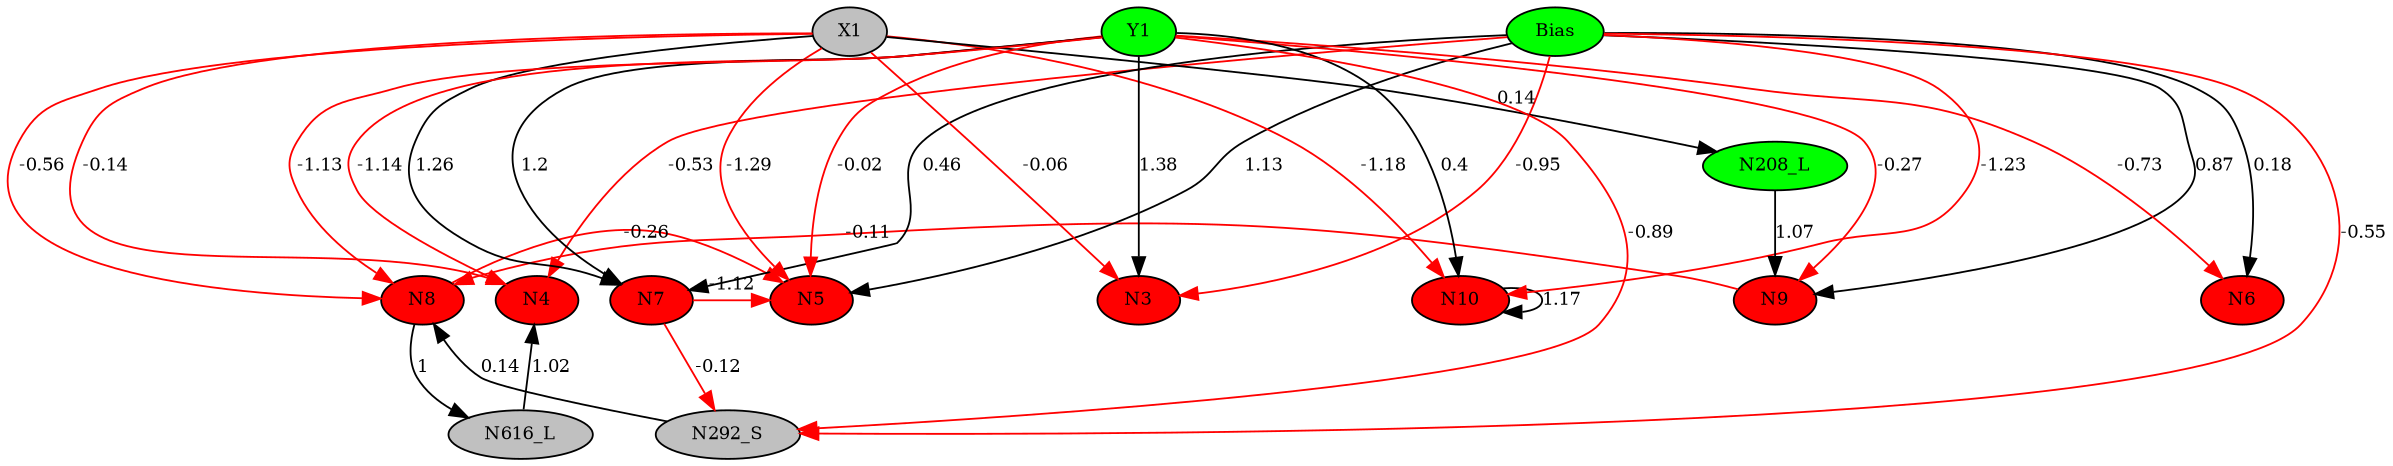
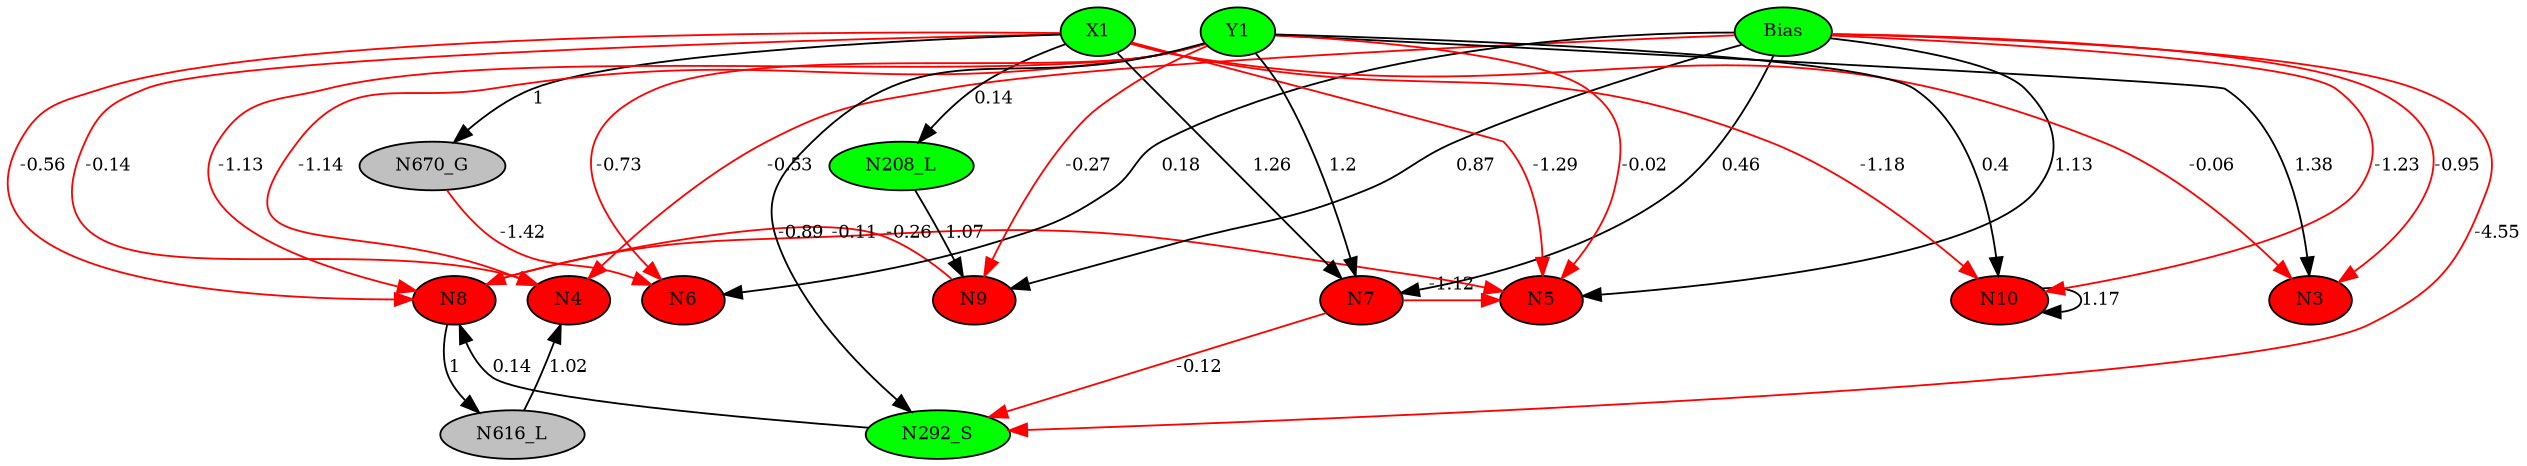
node "X1": fillcolor gray -> green
node "N670_G": added
edge "Bias" -> "N292_S": label "-0.55" -> "-4.55"
edge "Y1" -> "N292_S": color red -> black
node "N292_S": fillcolor gray -> green
